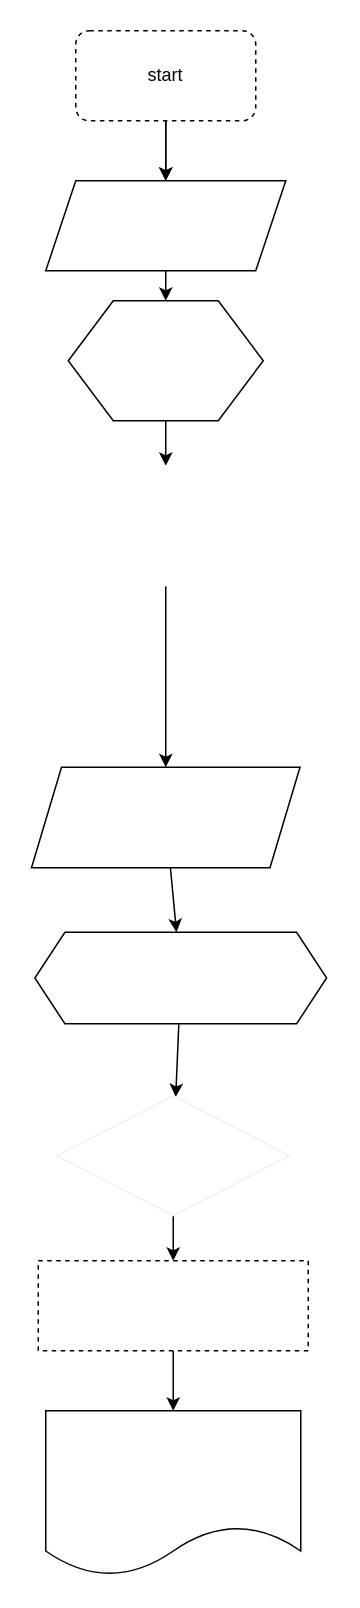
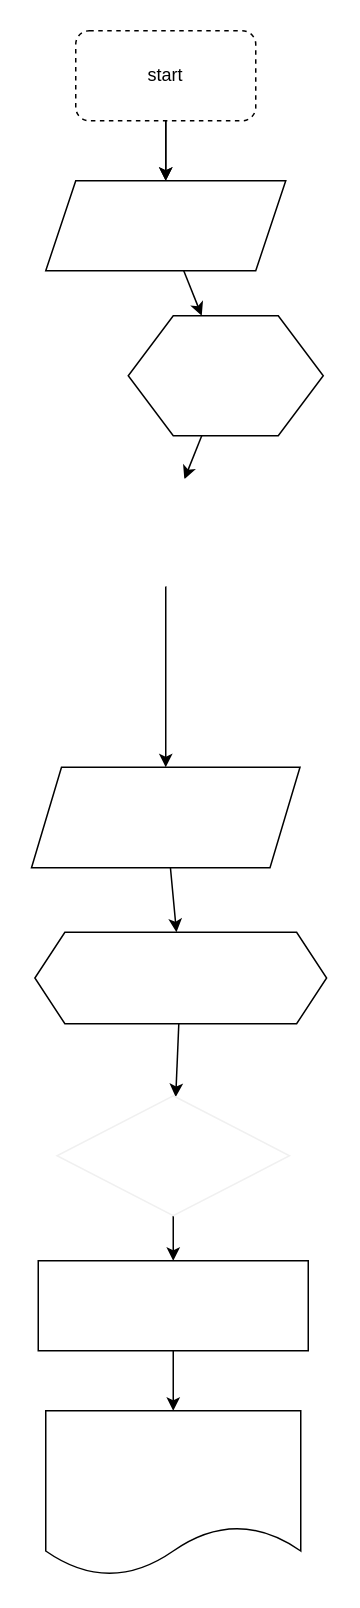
node "i <= Array.Length - 1; i++": moved (166, 361) -> (226, 376)
node "newArray[index] = Array[i]; index++;": style dashed -> solid
